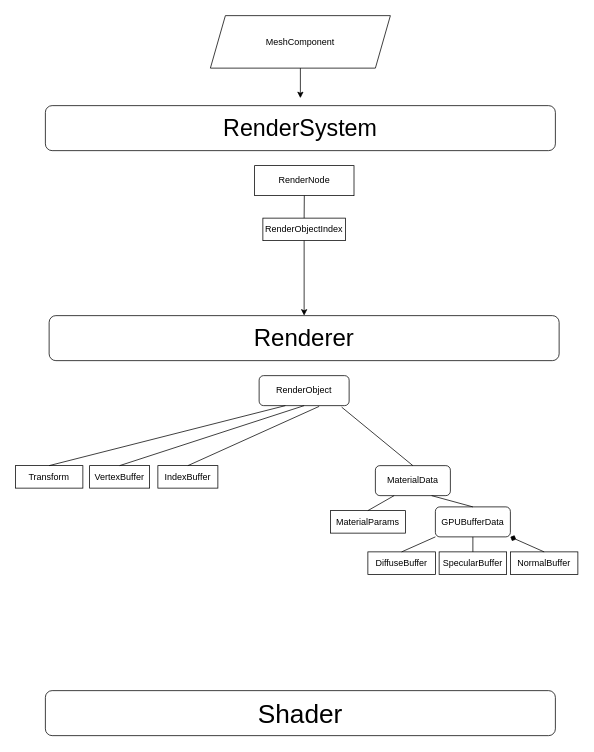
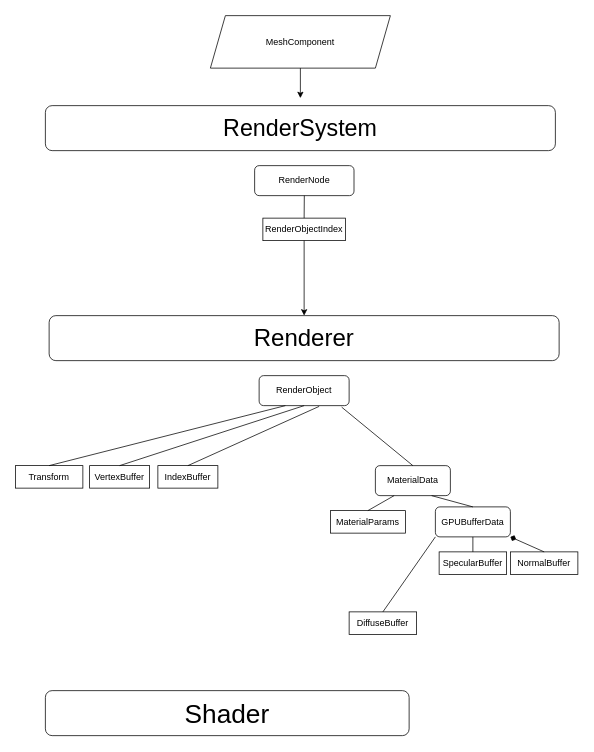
node "RenderNode": shape rectangle -> rounded rectangle
node "DiffuseBuffer": moved (402, 563) -> (383, 623)
node "Shader": size 510x45 -> 364x45
